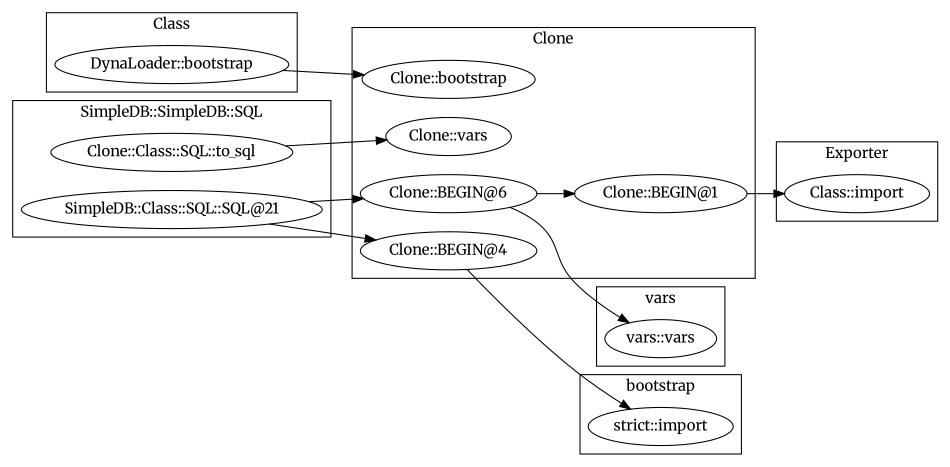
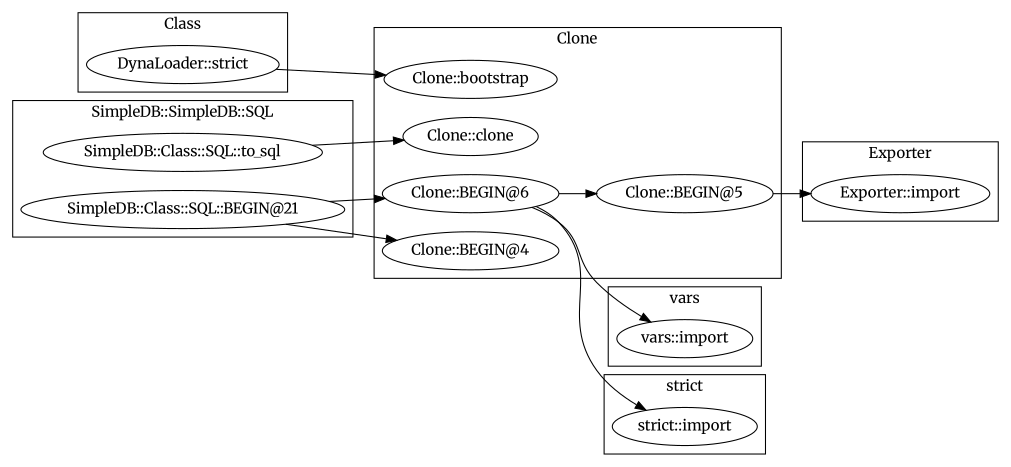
node "DynaLoader::bootstrap": label "DynaLoader::bootstrap" -> "DynaLoader::strict"
node "Clone::vars": label "Clone::vars" -> "Clone::clone"
node "Clone::Class::SQL::to_sql": label "Clone::Class::SQL::to_sql" -> "SimpleDB::Class::SQL::to_sql"
node "Clone::BEGIN@1": label "Clone::BEGIN@1" -> "Clone::BEGIN@5"
node "Class::import": label "Class::import" -> "Exporter::import"
node "SimpleDB::Class::SQL::SQL@21": label "SimpleDB::Class::SQL::SQL@21" -> "SimpleDB::Class::SQL::BEGIN@21"
node "vars::vars": label "vars::vars" -> "vars::import"
edge "Clone::BEGIN@4" -> "strict::import": now "Clone::BEGIN@6" -> "strict::import"
cluster "bootstrap": label "bootstrap" -> "strict"
